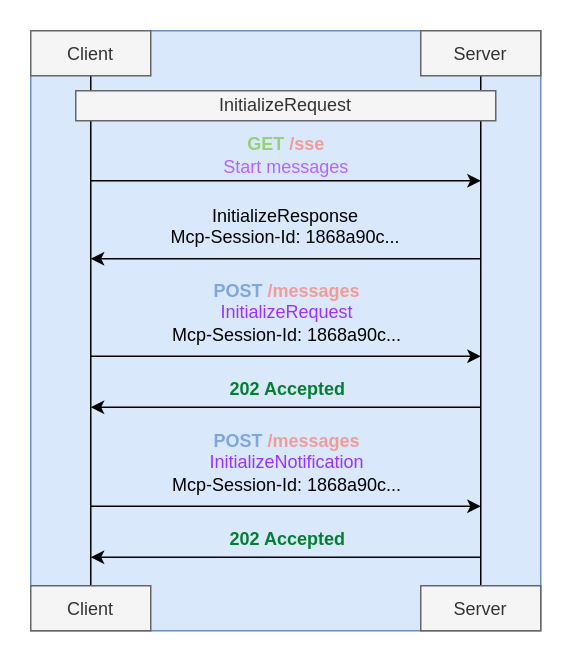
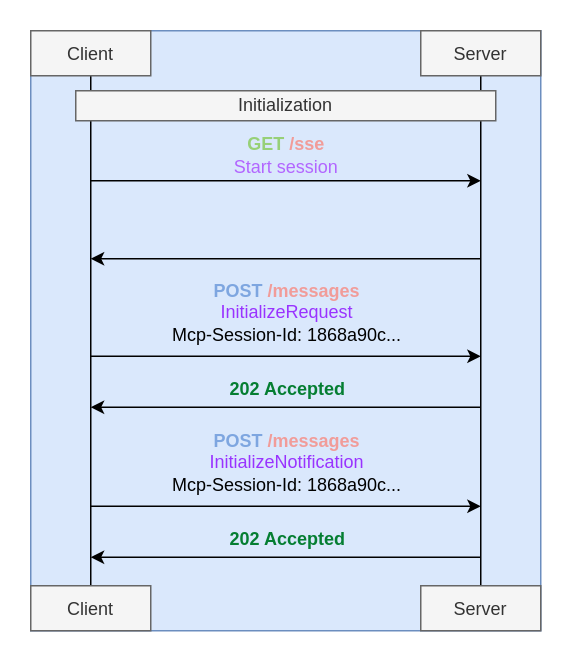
node "InitializeRequest": label "InitializeRequest" -> "Initialization"
node "GET /sse Start messages": label "GET /sse Start messages" -> "GET /sse Start session"
node "InitializeResponseMcp-Session-Id: 1868a90c...": removed
